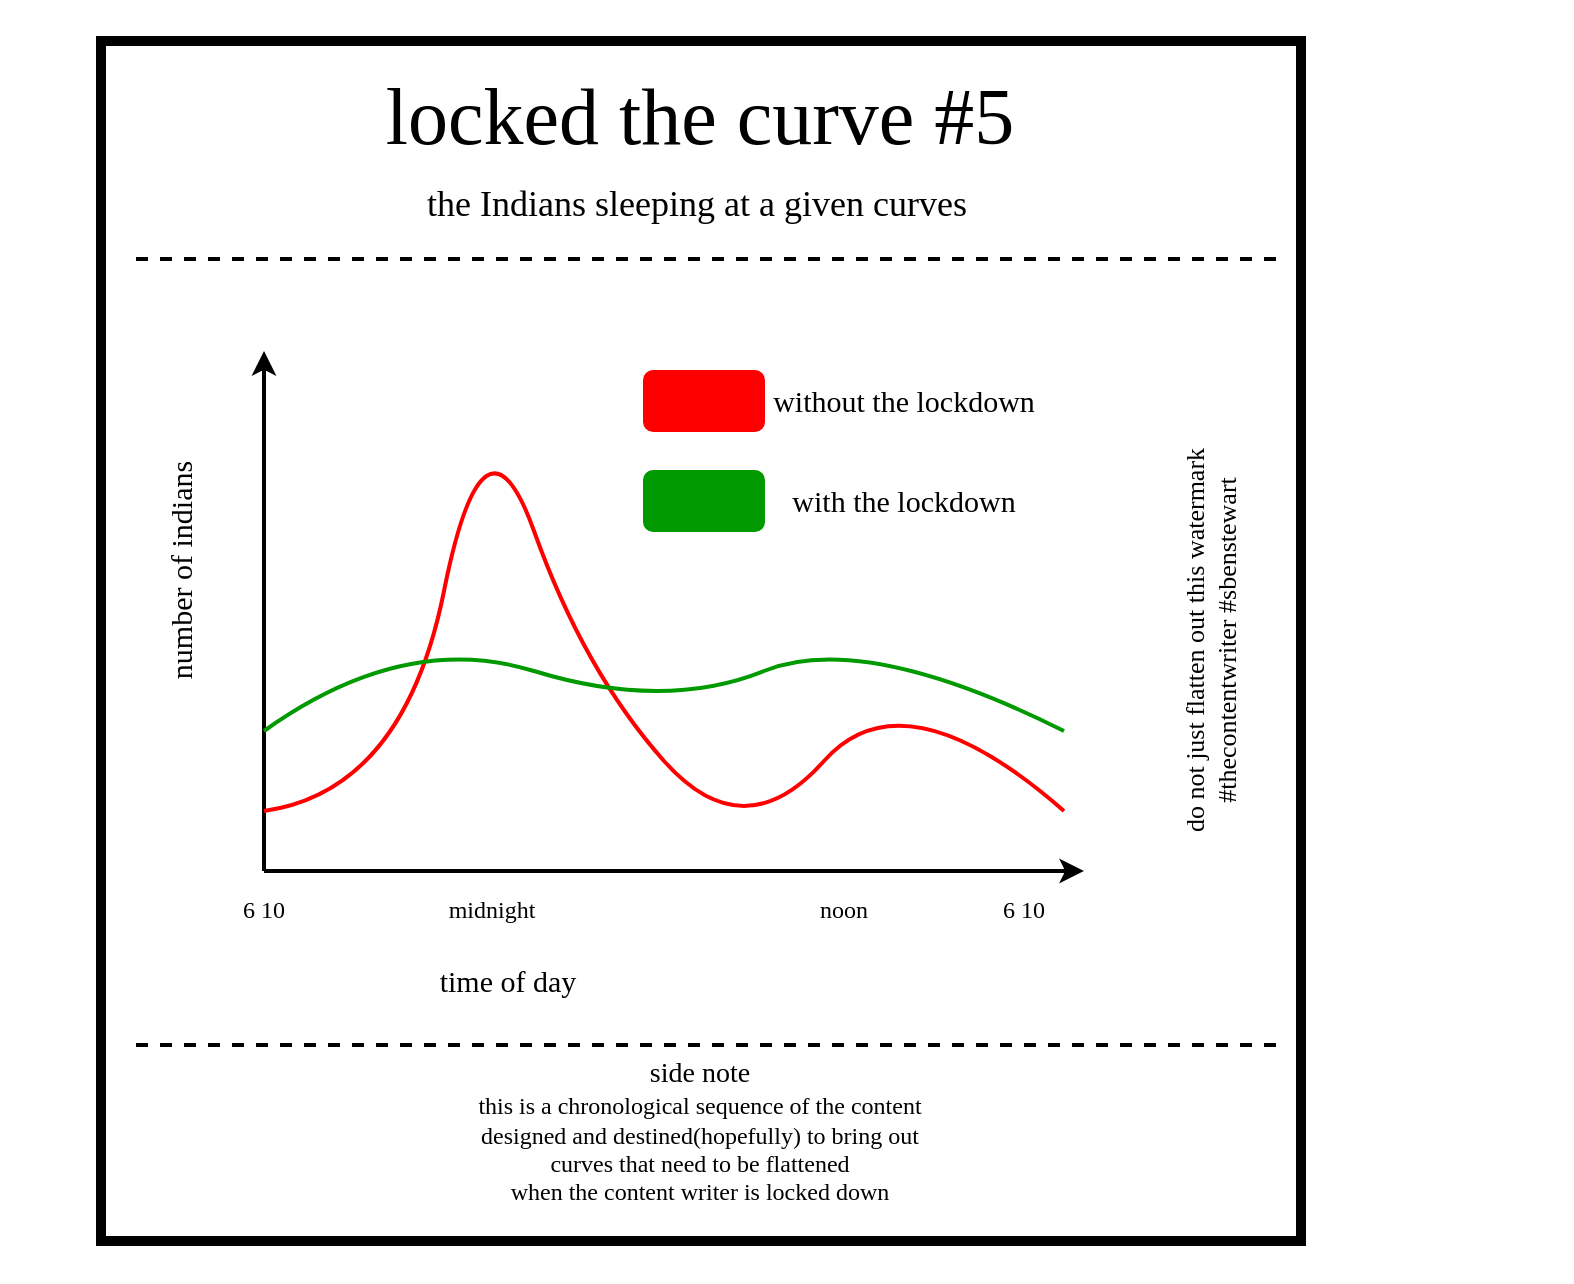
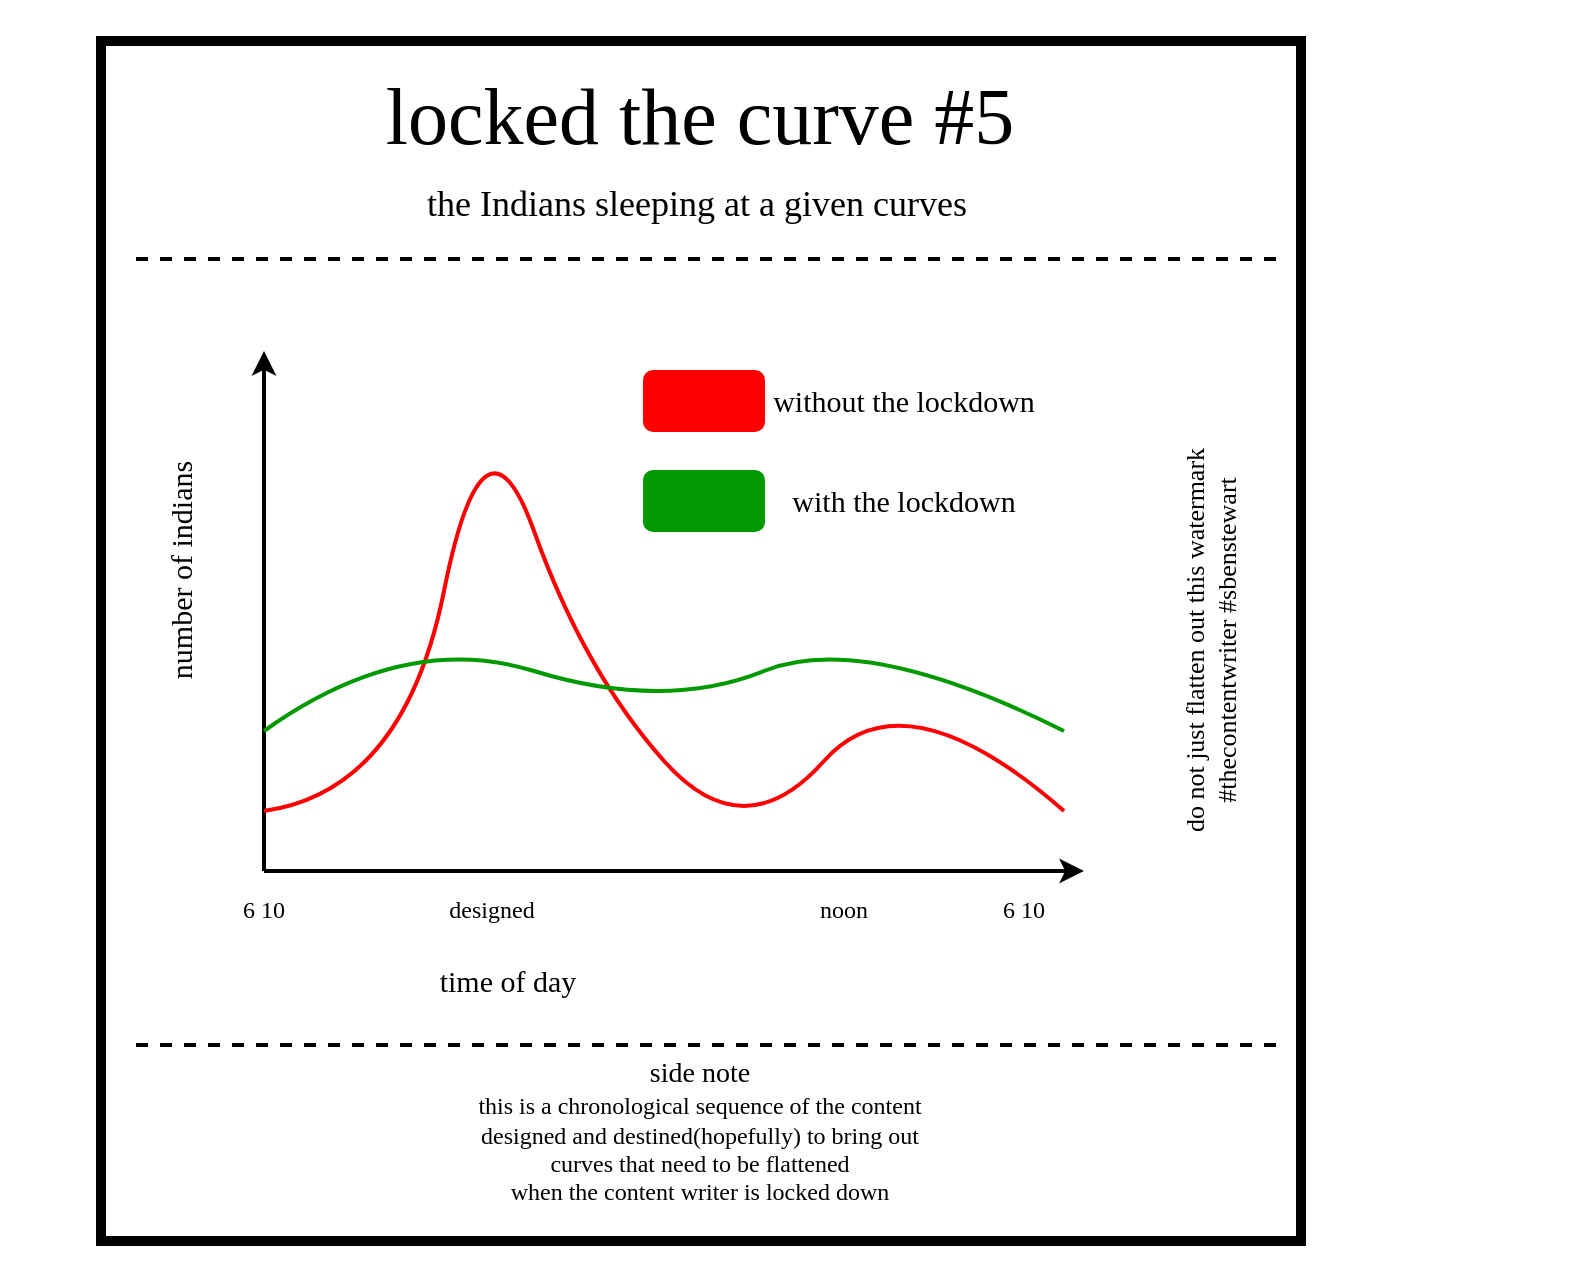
node "midnight": label "midnight" -> "designed"
